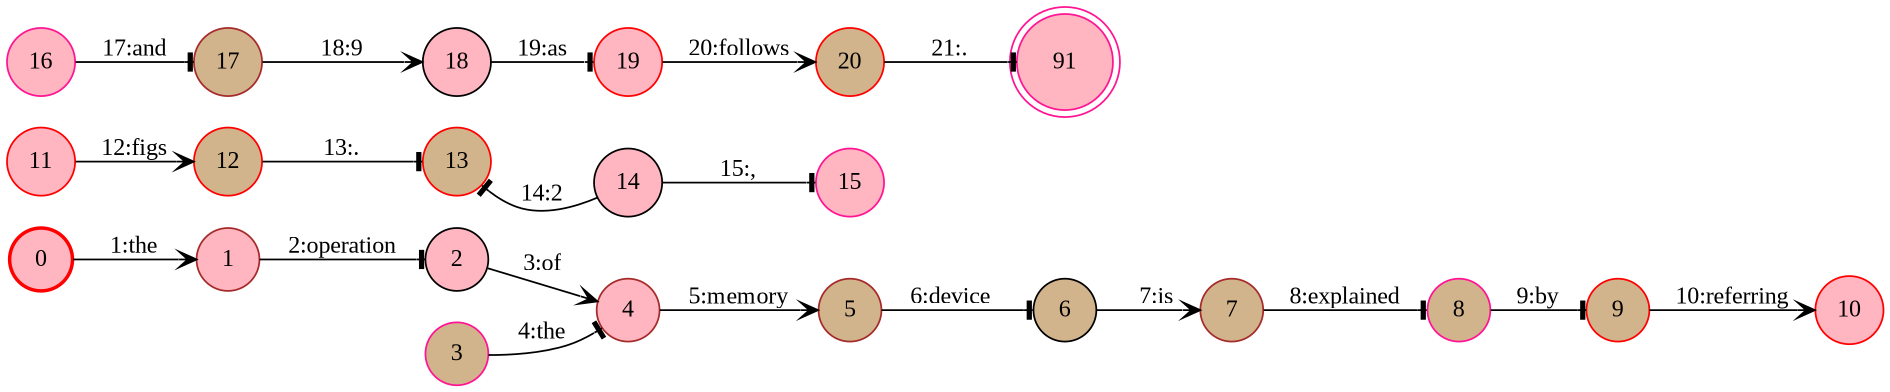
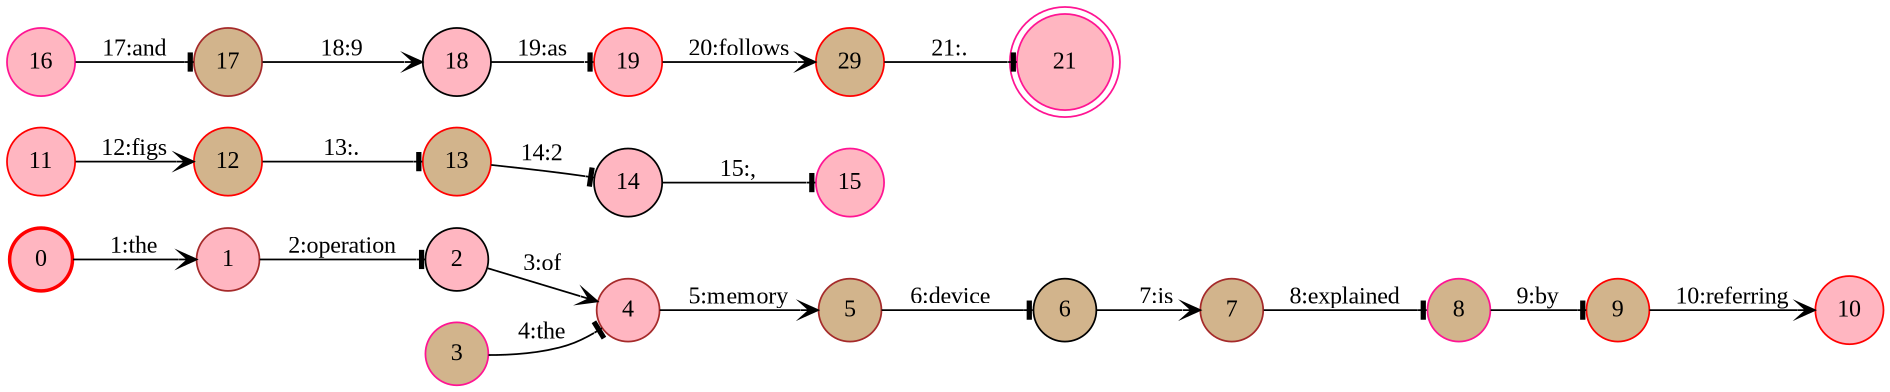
node "20": label "20" -> "29"
node "91": label "91" -> "21"
edge "14" -> "13": reversed
